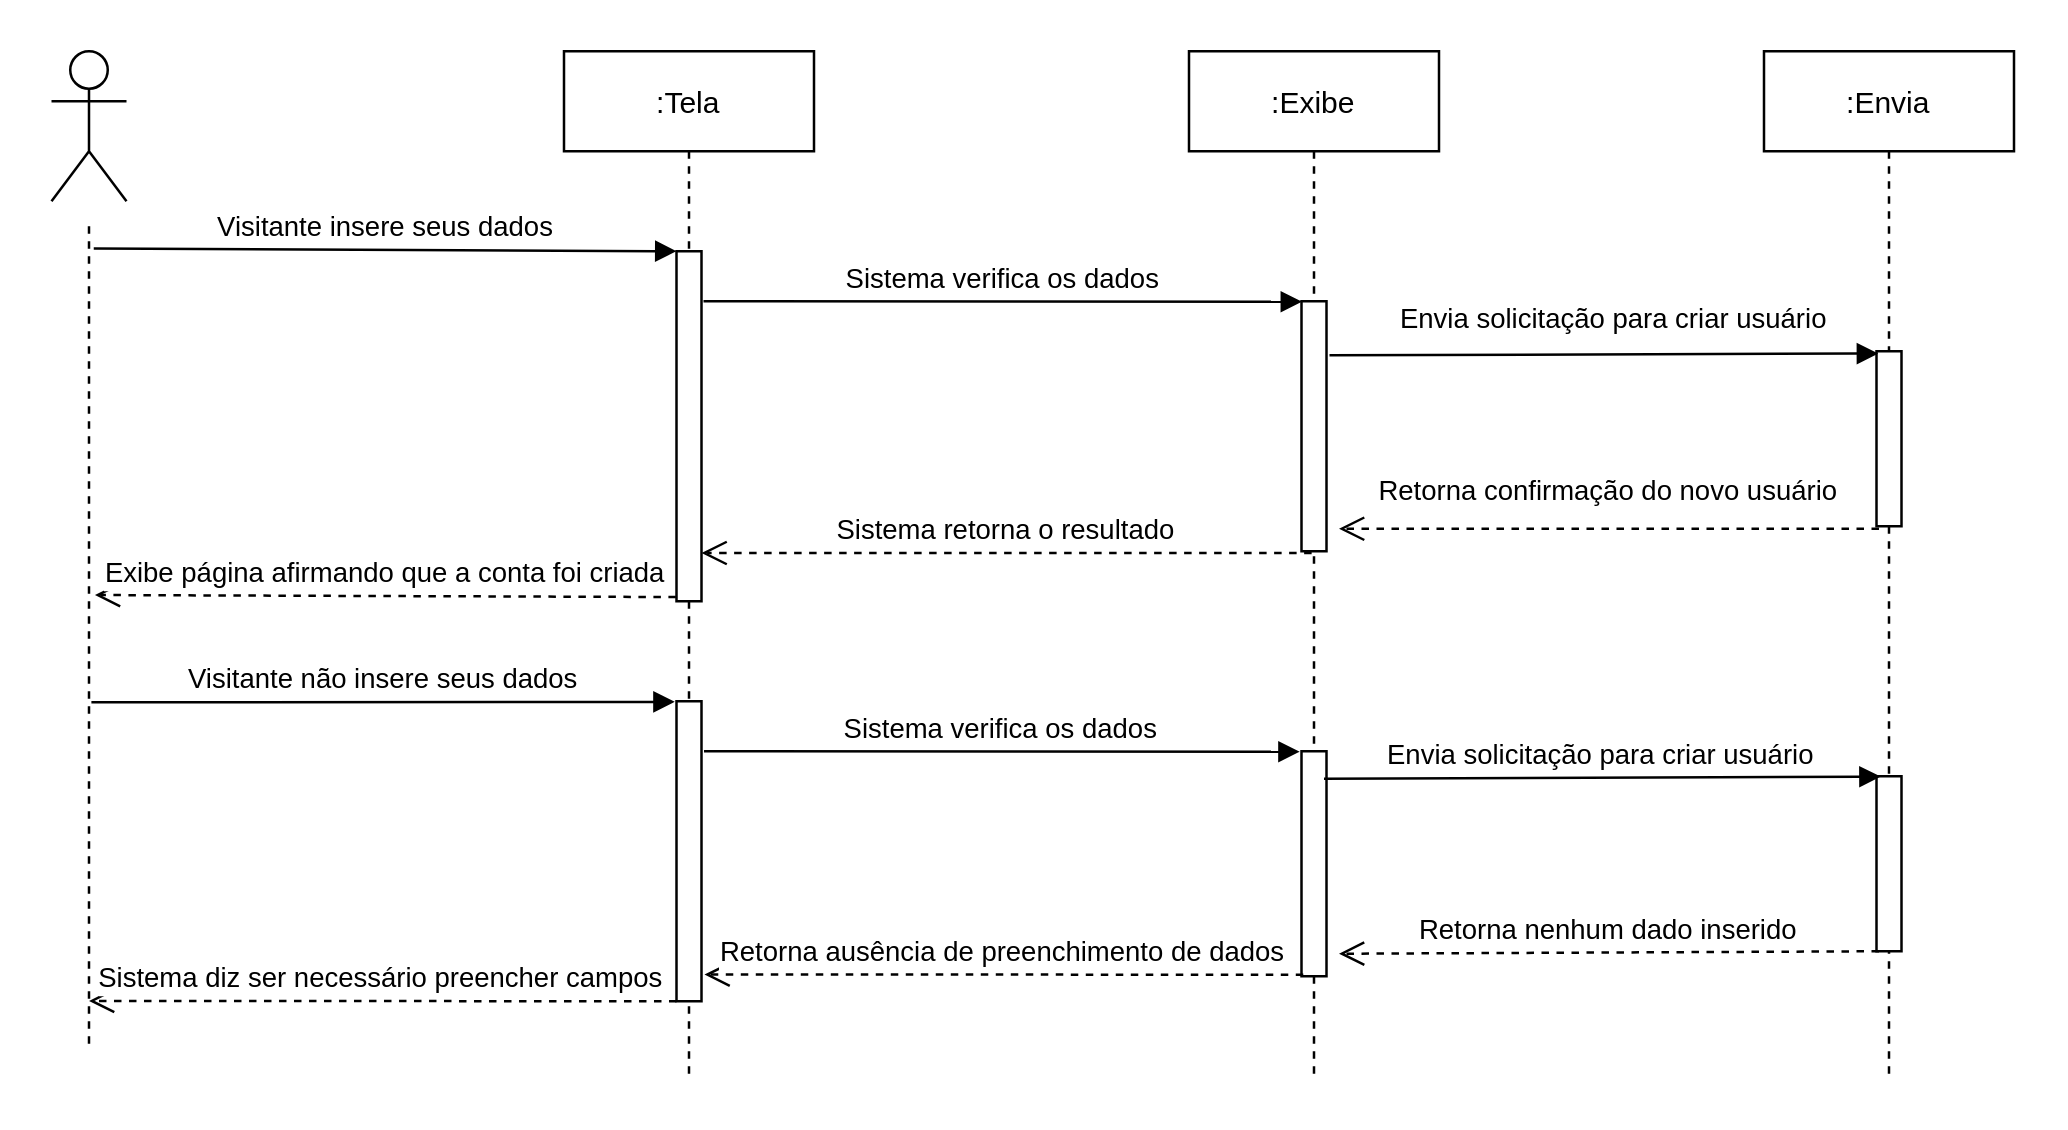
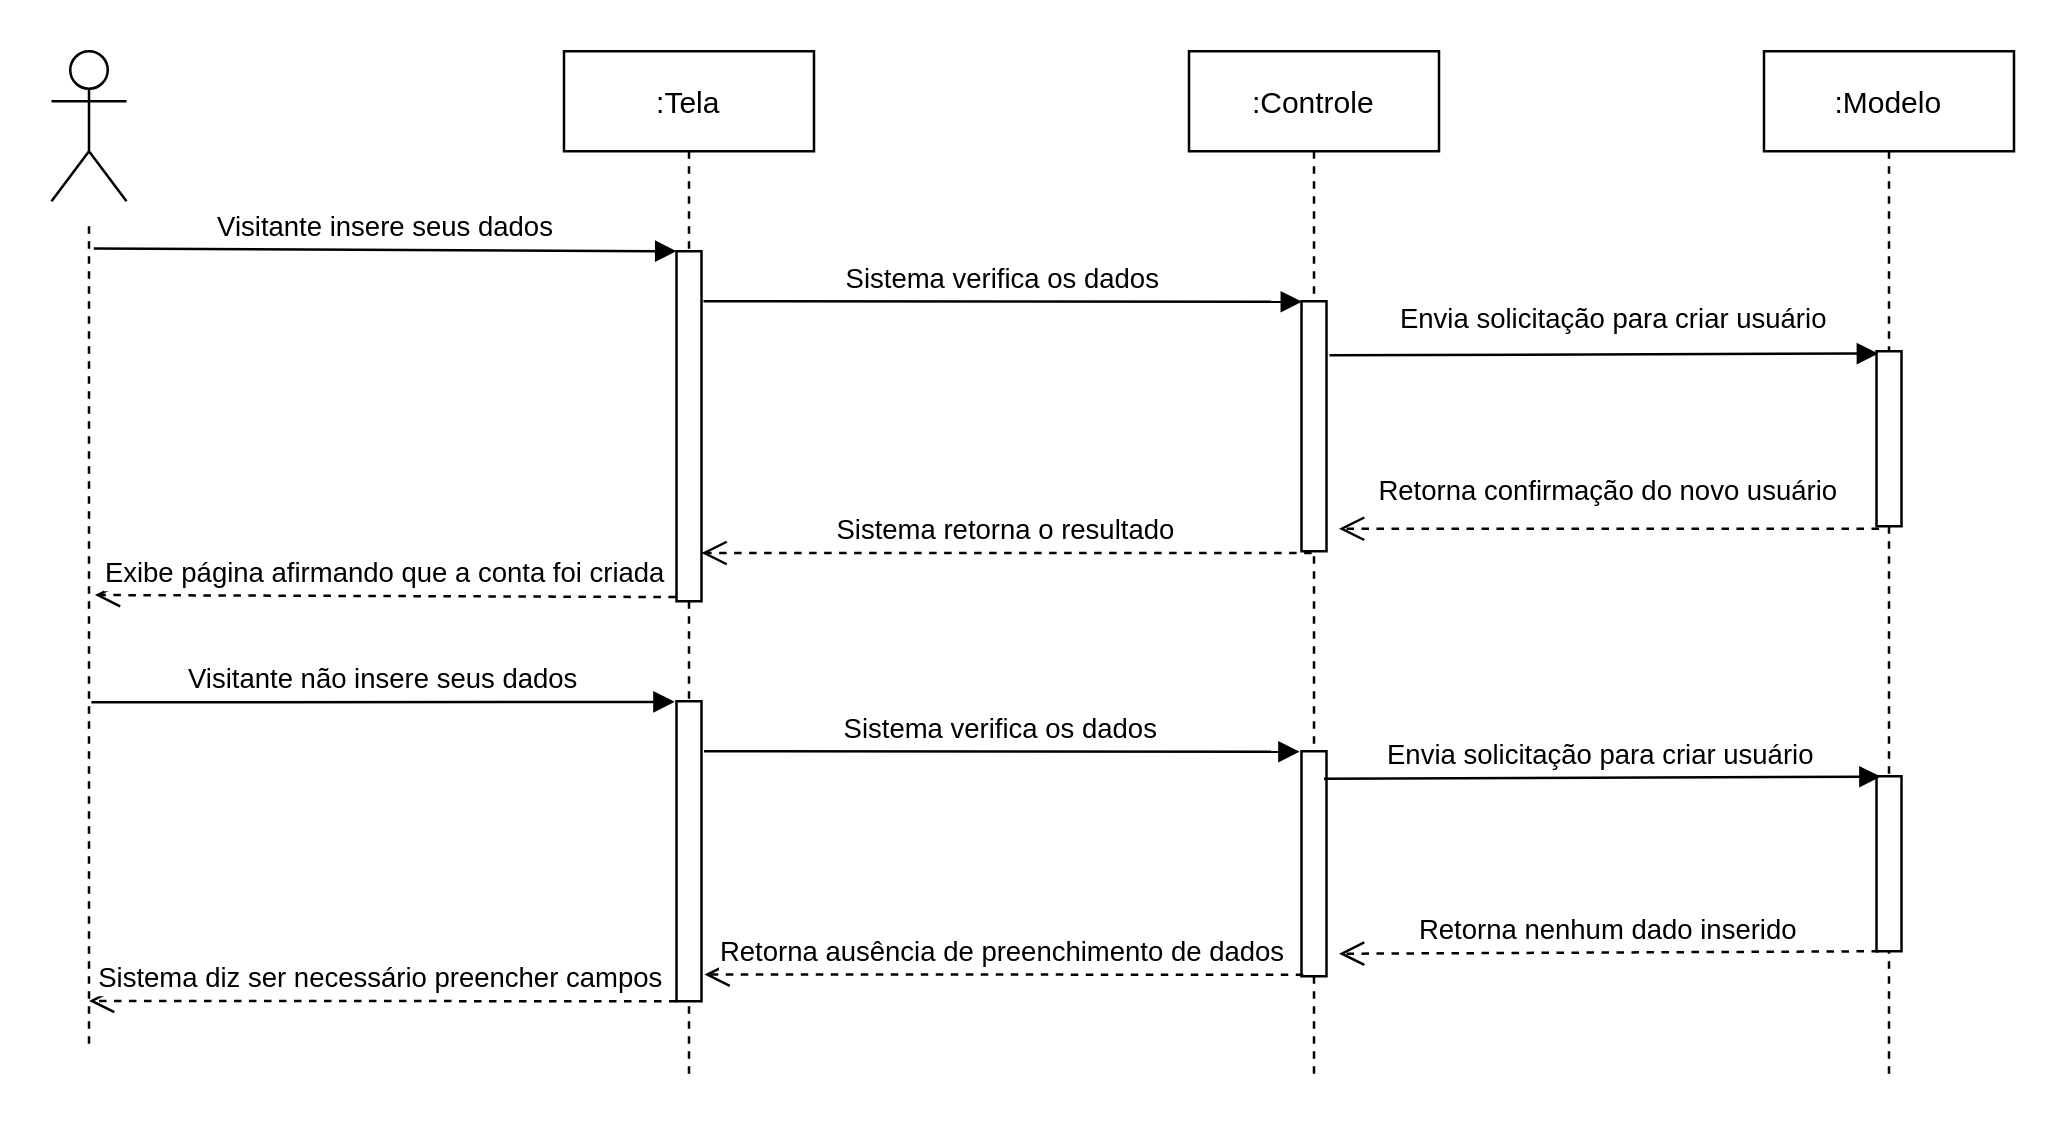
node ":Exibe": label ":Exibe" -> ":Controle"
node ":Envia": label ":Envia" -> ":Modelo"
